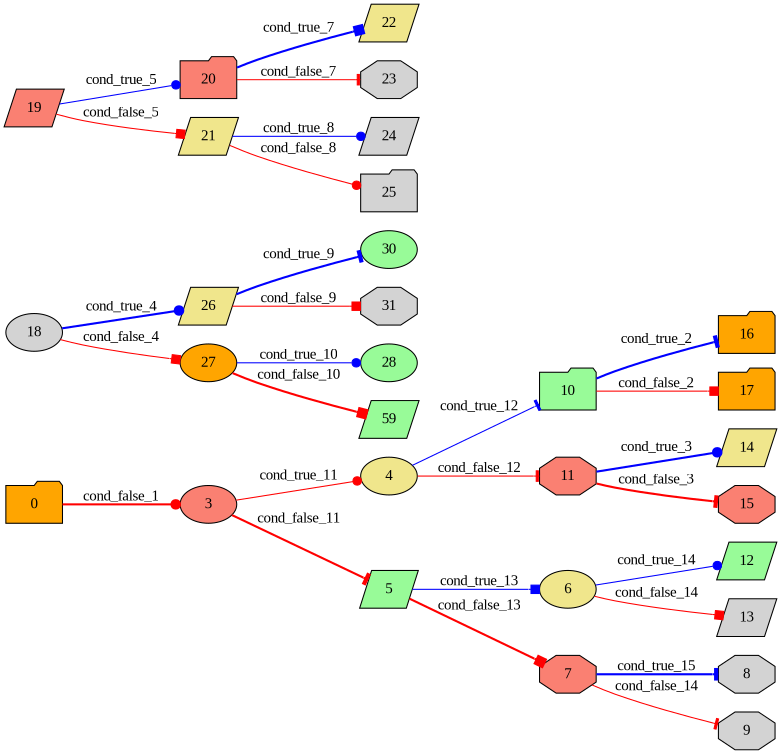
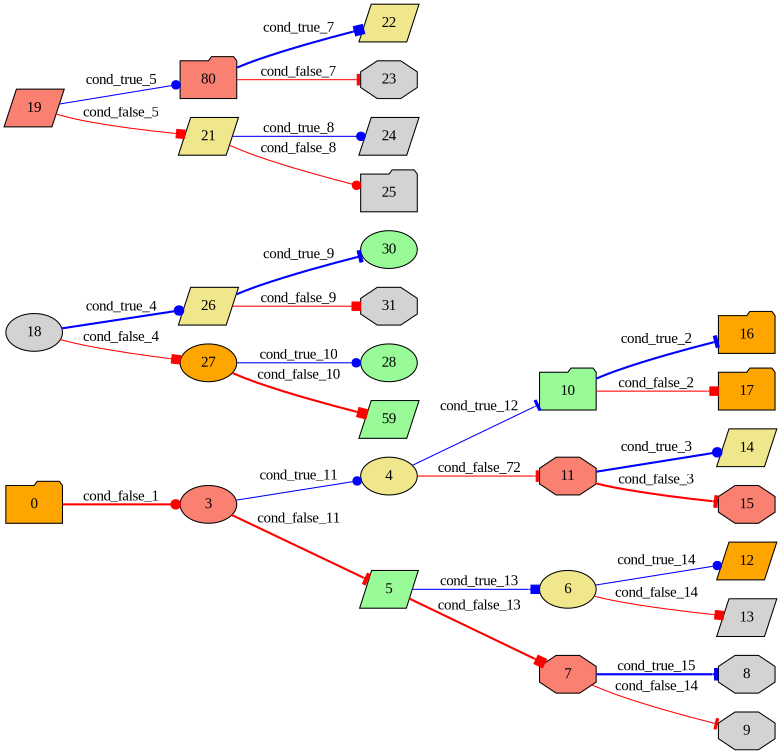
node "20": label "20" -> "80"
edge "4" -> "11": label "cond_false_12" -> "cond_false_72"
edge "3" -> "4": color red -> blue
node "12": fillcolor palegreen -> orange
